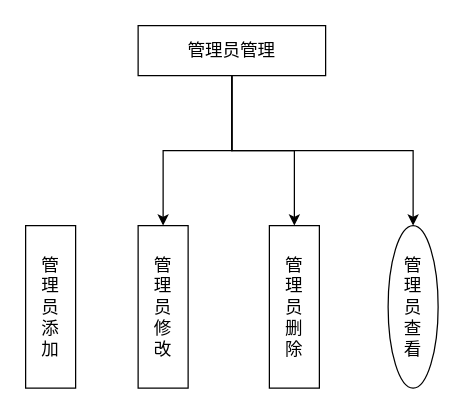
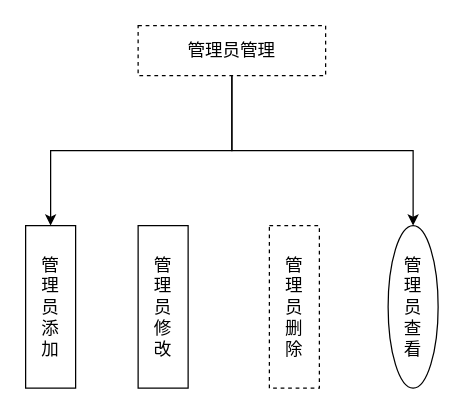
node "管理员管理": style solid -> dashed
edge "管理员管理" -> "管 理 员 修 改": now "管理员管理" -> "管 理 员 添 加"
edge "管理员管理" -> "管 理 员 删 除": removed
node "管 理 员 删 除": style solid -> dashed
